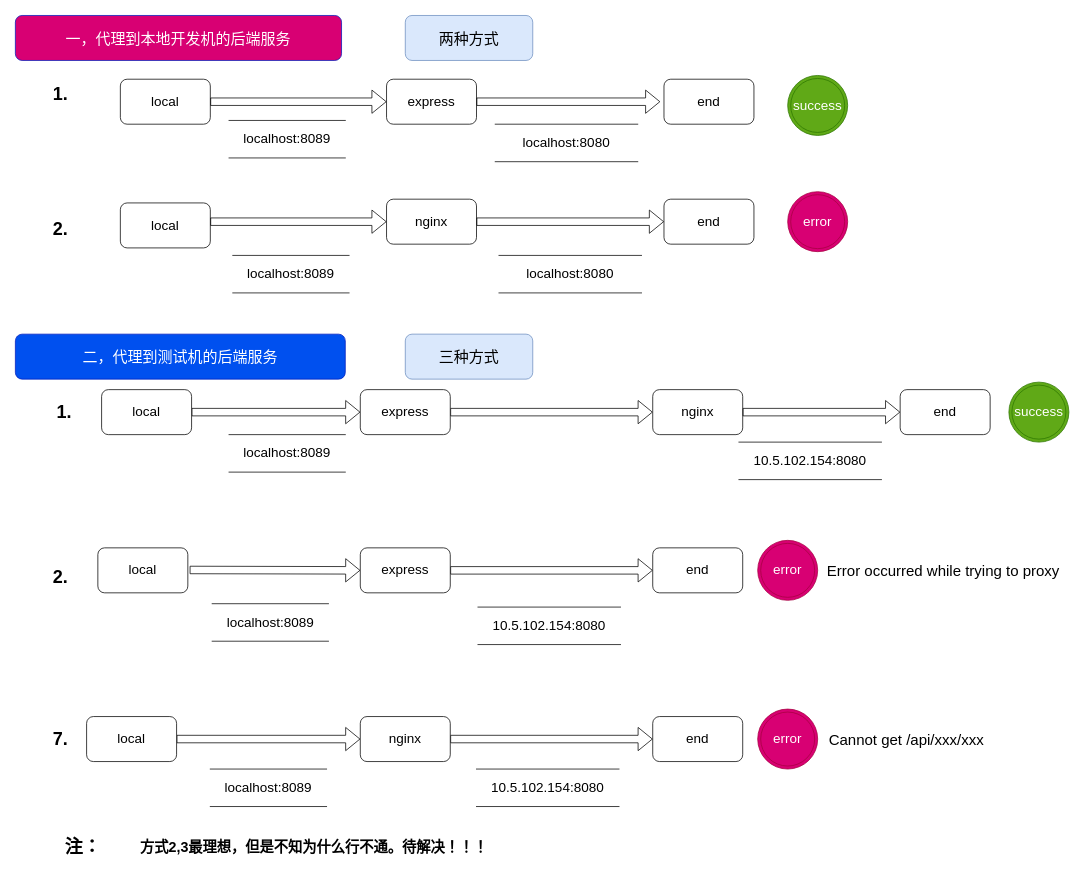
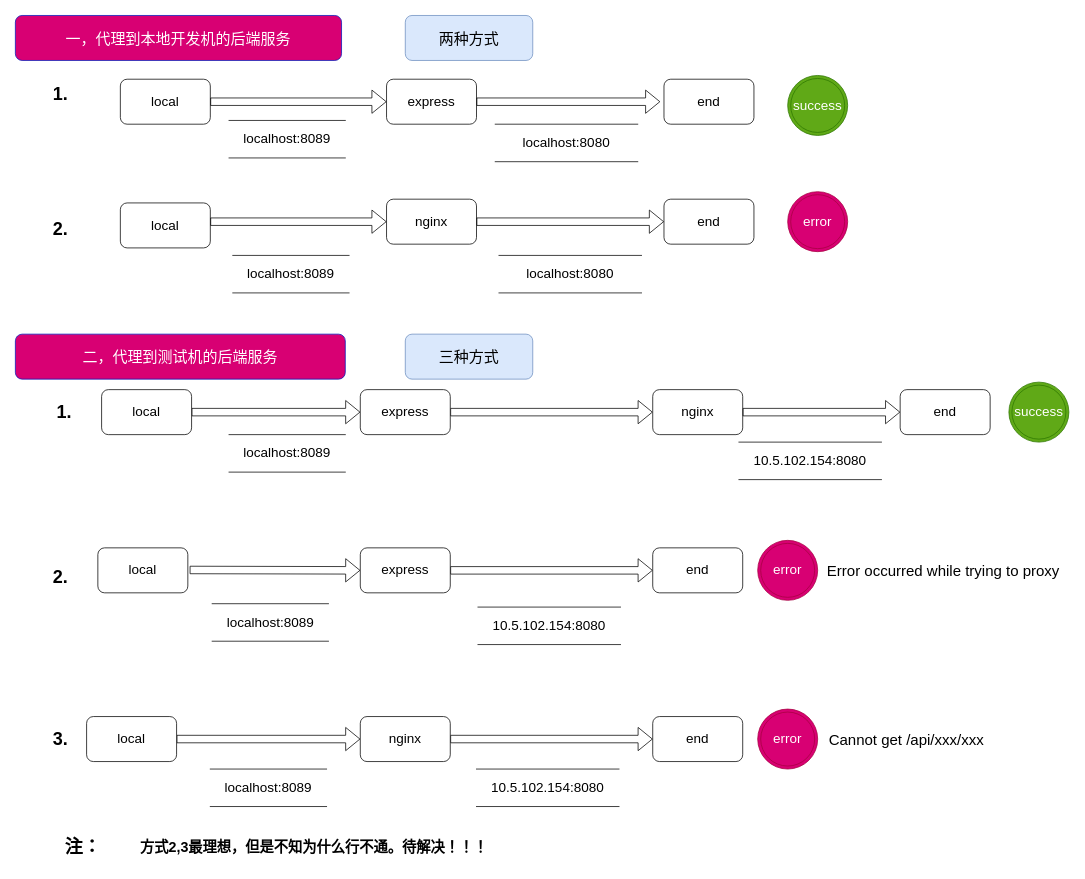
node "二，代理到测试机的后端服务": fillcolor #0050ef -> #d80073
node "7.": label "7." -> "3."
